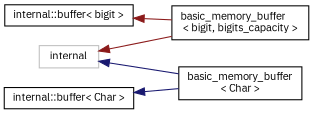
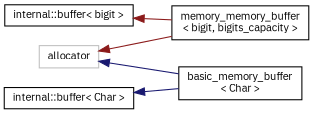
node "basic_memory_buffer < bigit, bigits_capacity >": label "basic_memory_buffer < bigit, bigits_capacity >" -> "memory_memory_buffer < bigit, bigits_capacity >"
node "internal": label "internal" -> "allocator"
